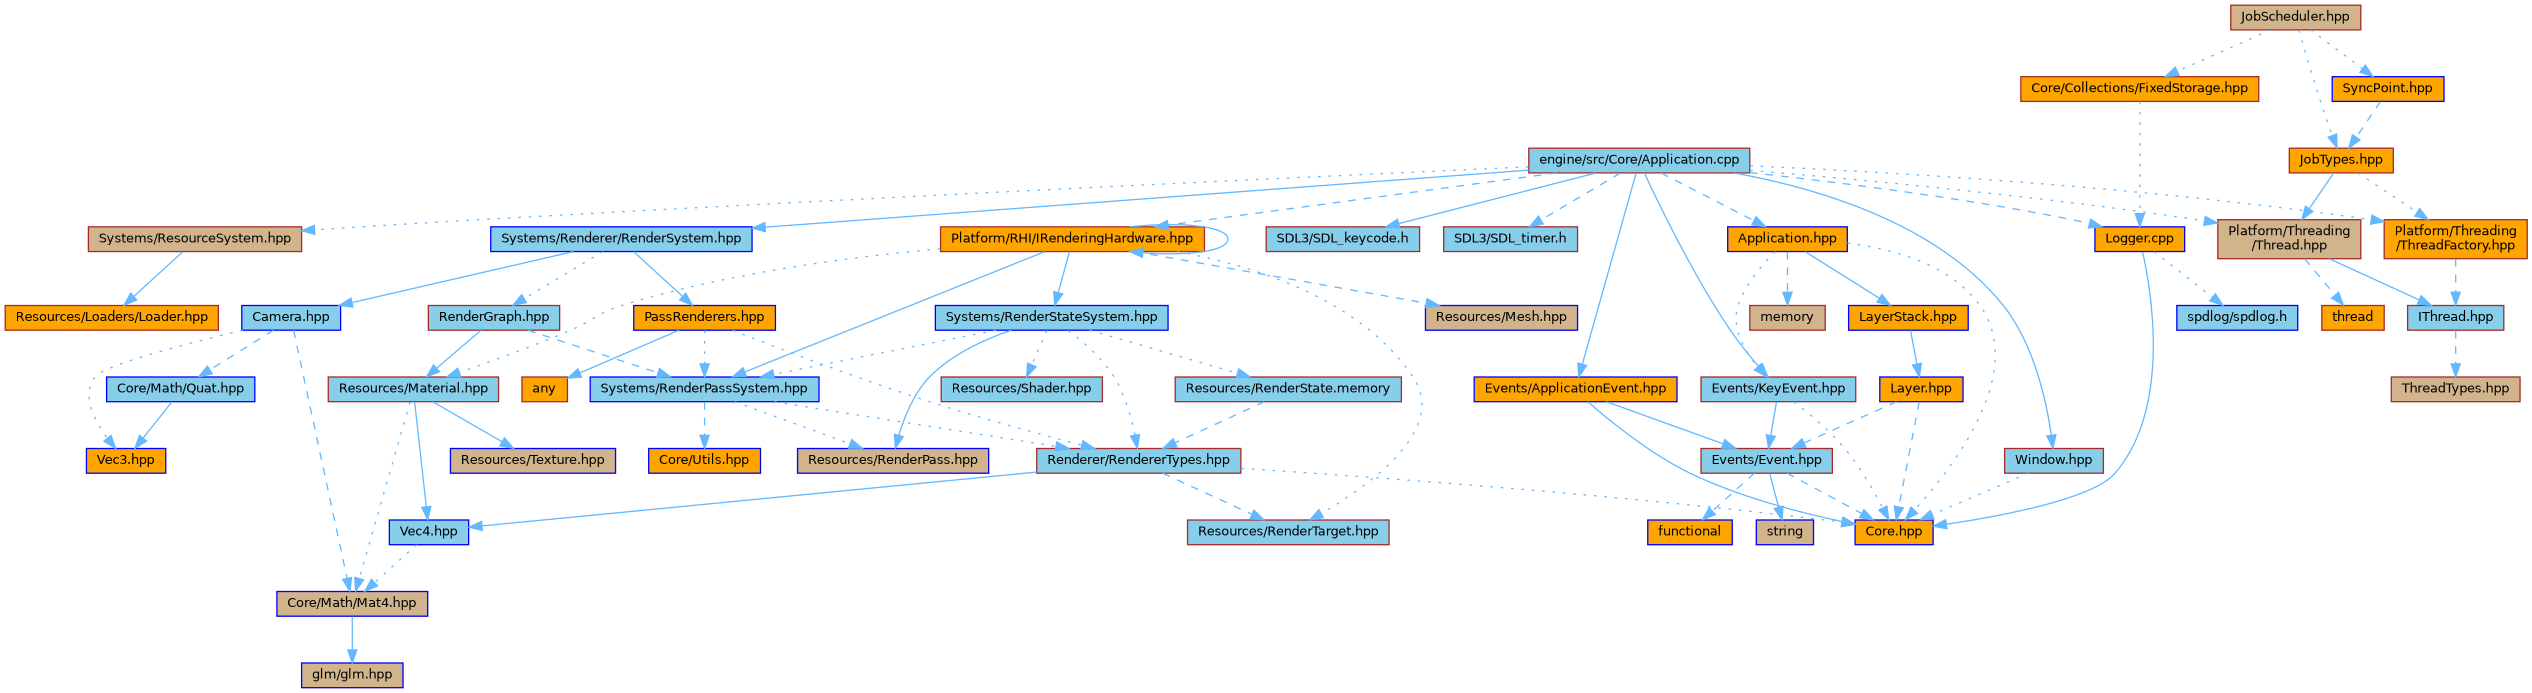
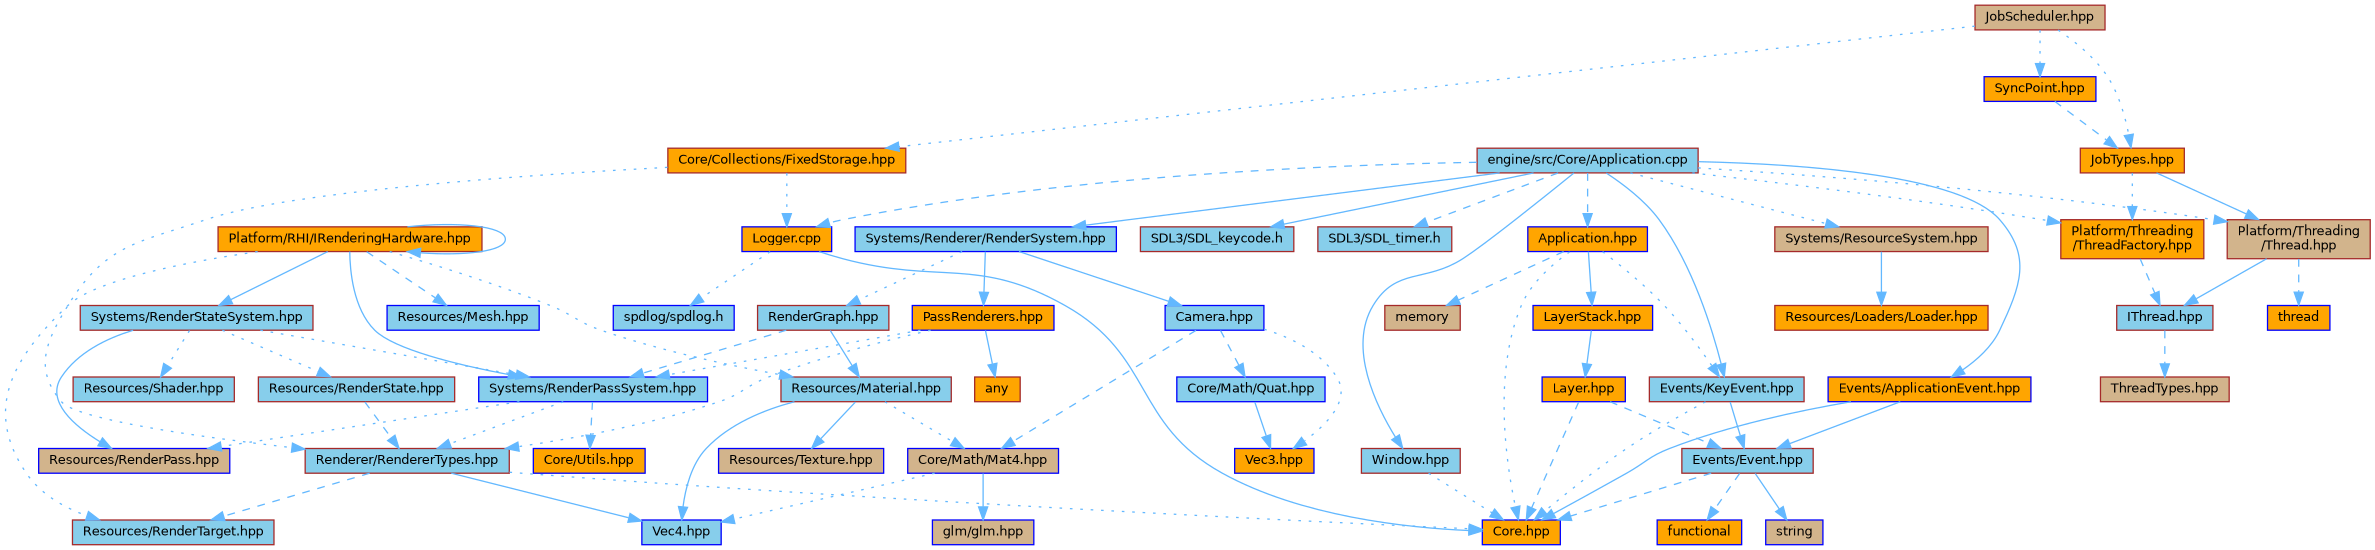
edge "engine/src/Core/Application.cpp" -> "Platform/RHI/IRenderingHardware.hpp": removed
node "Systems/RenderStateSystem.hpp": color blue -> brown
node "Resources/Mesh.hpp": fillcolor tan -> skyblue
node "thread": color brown -> blue
edge "Systems/RenderStateSystem.hpp" -> "Renderer/RendererTypes.hpp": now "Core/Collections/FixedStorage.hpp" -> "Renderer/RendererTypes.hpp"
node "Resources/RenderState.memory": label "Resources/RenderState.memory" -> "Resources/RenderState.hpp"
edge "Vec4.hpp" -> "Core/Math/Mat4.hpp": reversed
